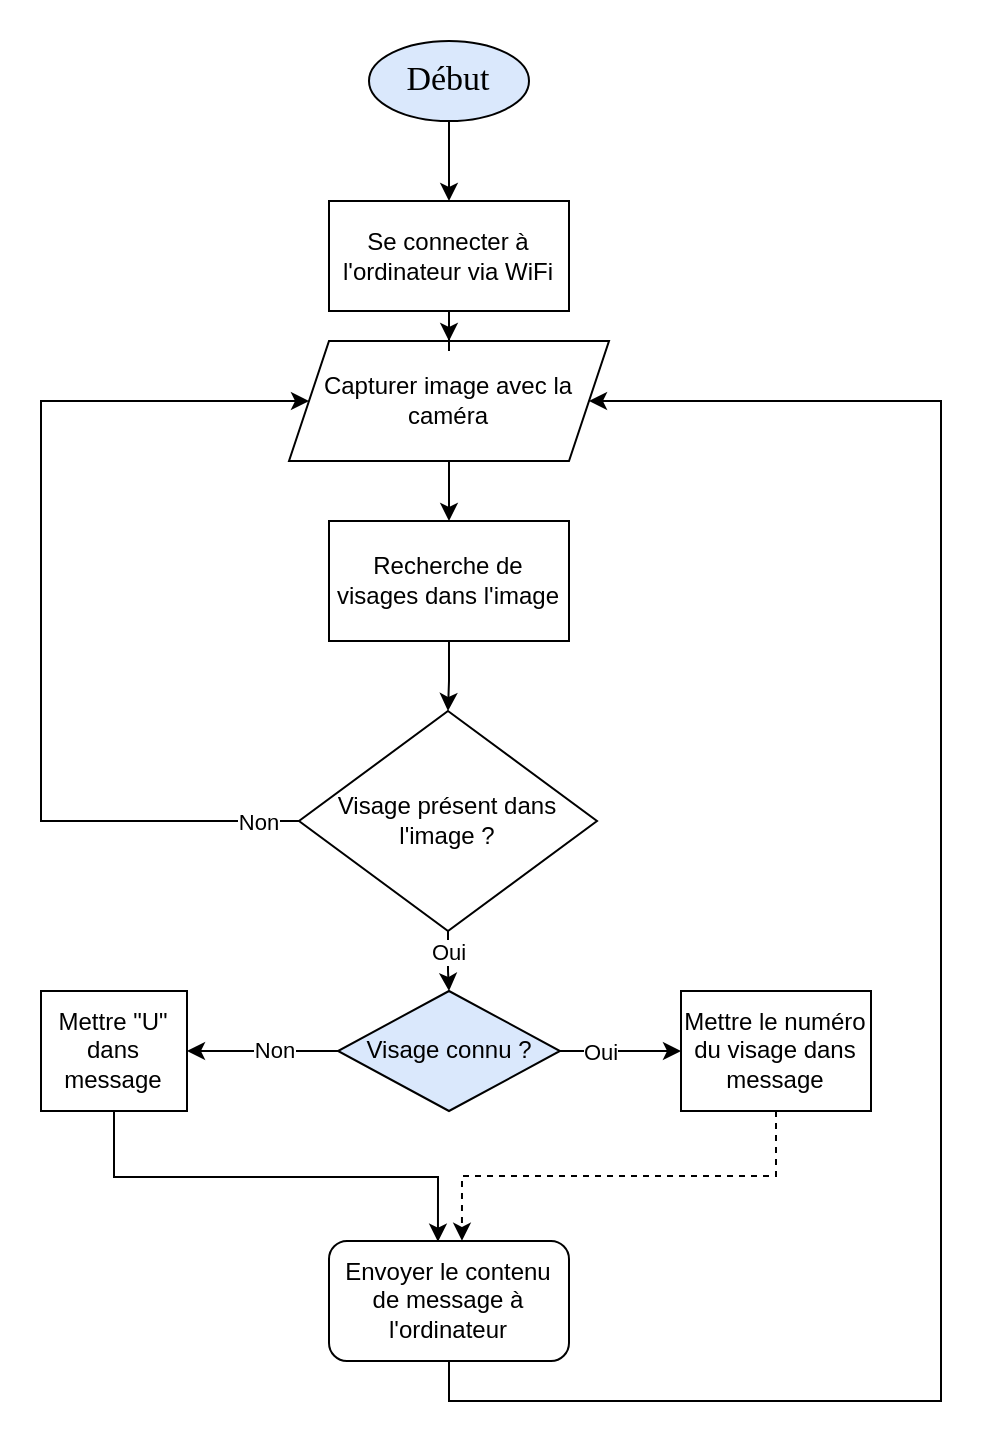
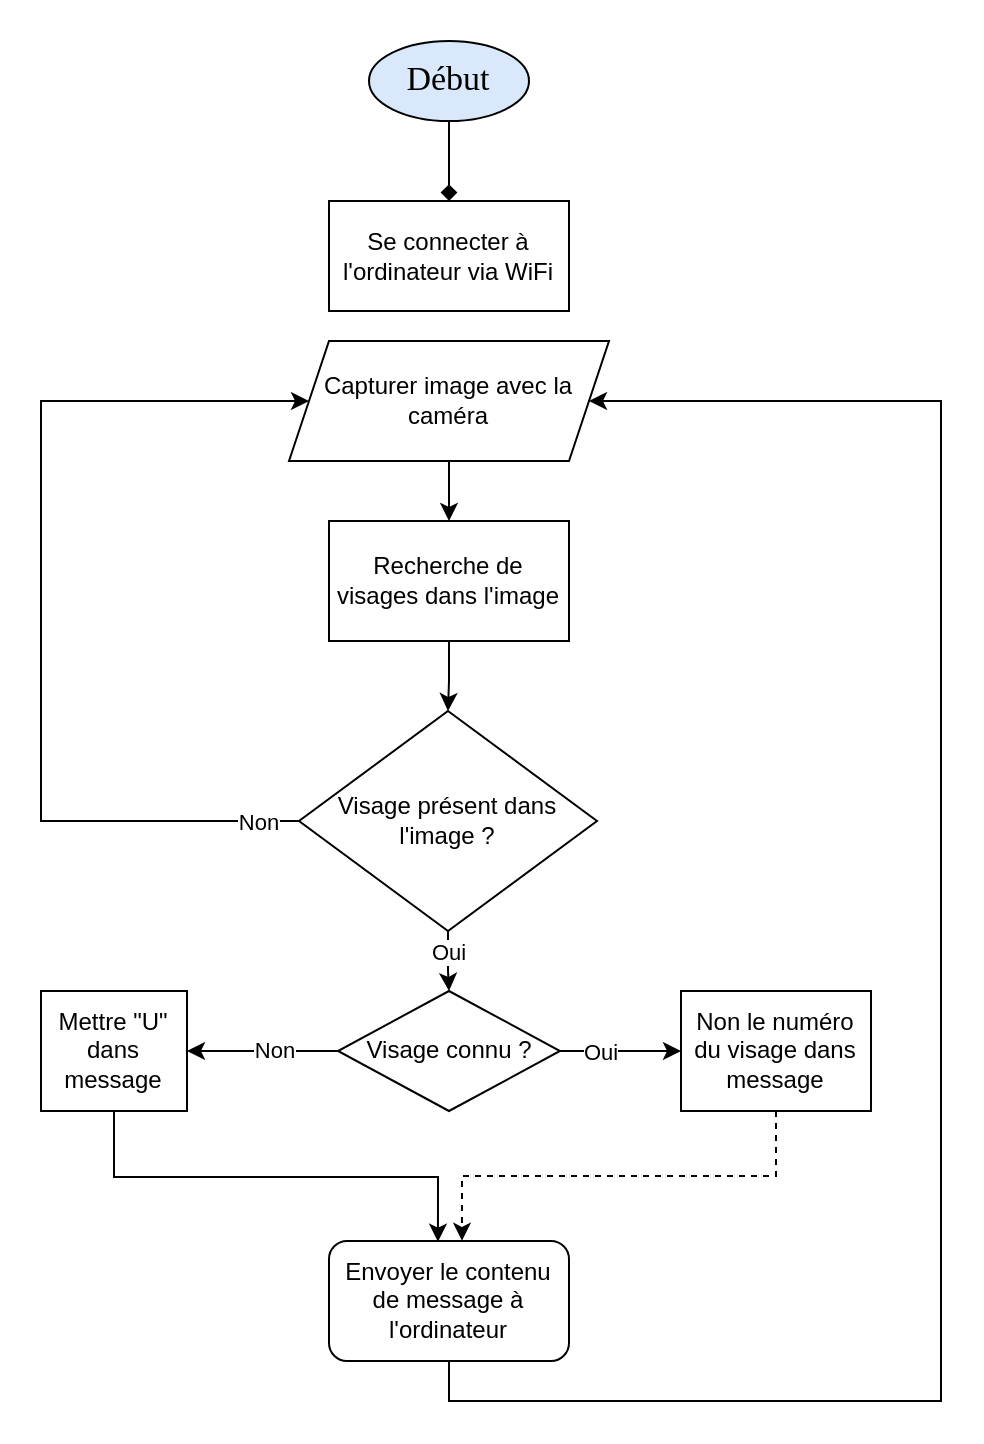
edge "Début" -> "Se connecter à l'ordinateur via WiFi": arrowhead classic -> diamond
edge "Se connecter à l'ordinateur via WiFi" -> "Capturer image avec la caméra": removed
node "Visage connu ?": fillcolor #dae8fc -> #ffffff
node "Mettre le numéro du visage dans message": label "Mettre le numéro du visage dans message" -> "Non le numéro du visage dans message"
